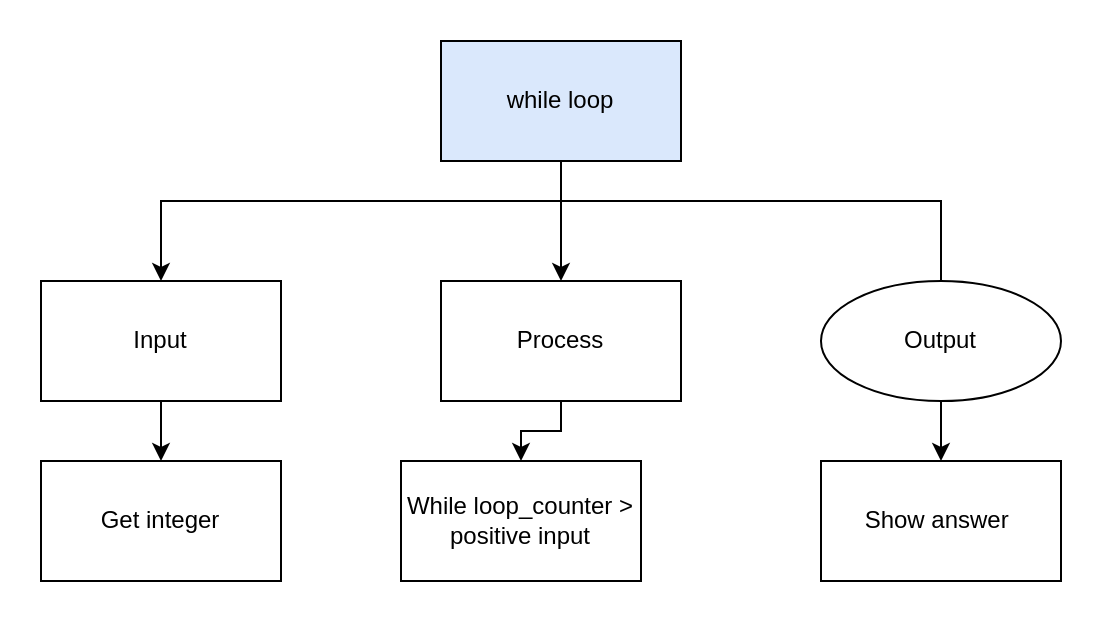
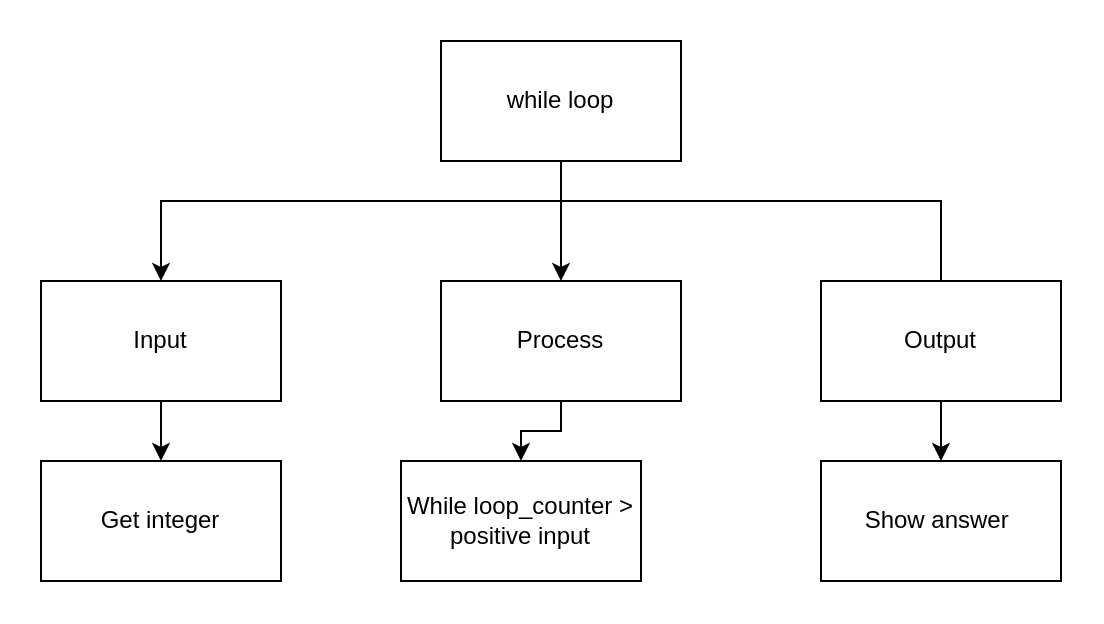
node "while loop": fillcolor #dae8fc -> #ffffff
node "Output": shape ellipse -> rectangle
